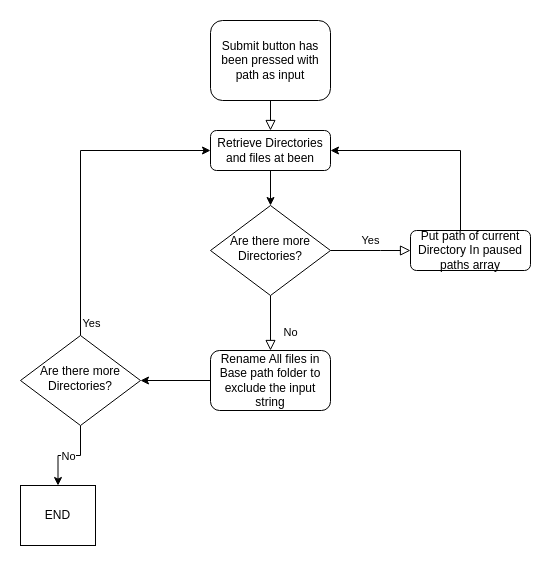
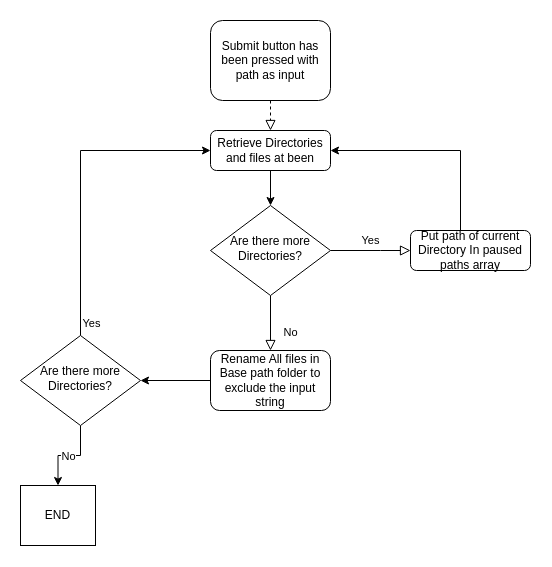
edge "Submit button has been pressed with path as input" -> "Retrieve Directories and files at been": style solid -> dashed
